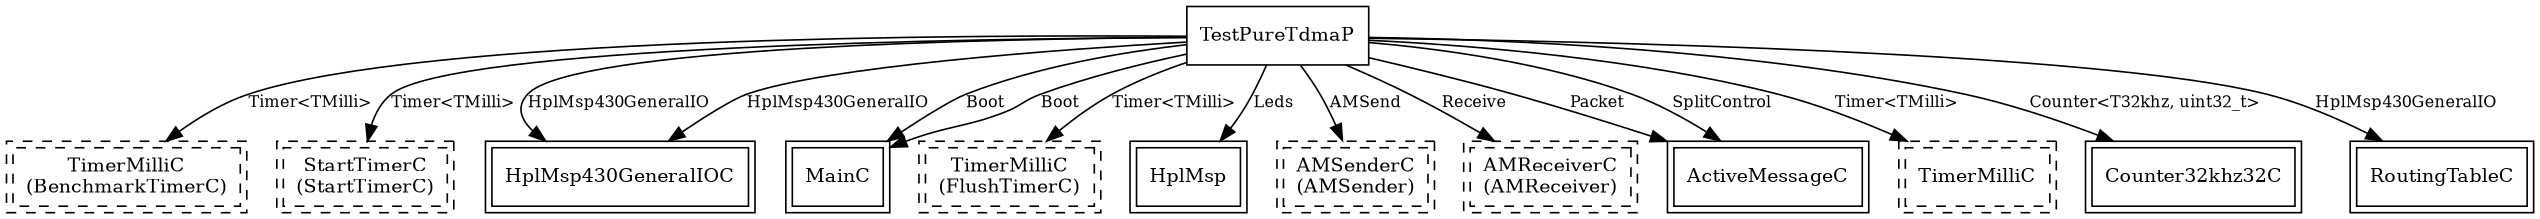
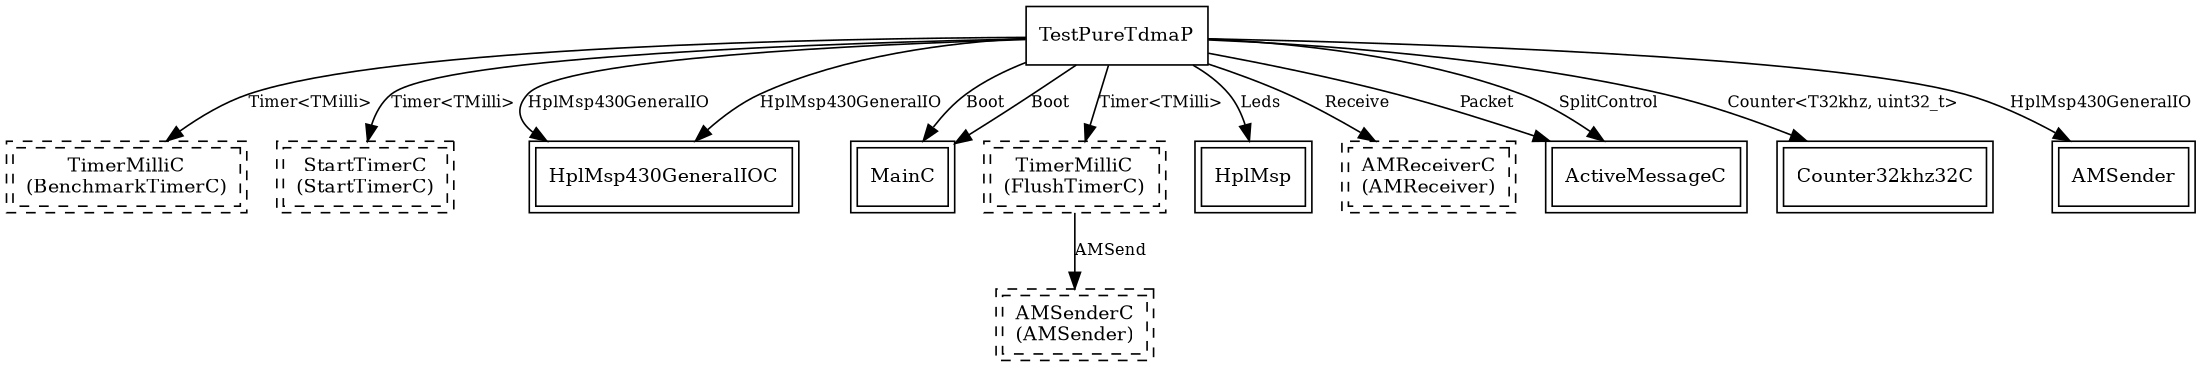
edge "TestPureTdmaP" -> "AMSenderC (AMSender)": now "TimerMilliC (FlushTimerC)" -> "AMSenderC (AMSender)"
node "TimerMilliC": removed
node "RoutingTableC": label "RoutingTableC" -> "AMSender"
